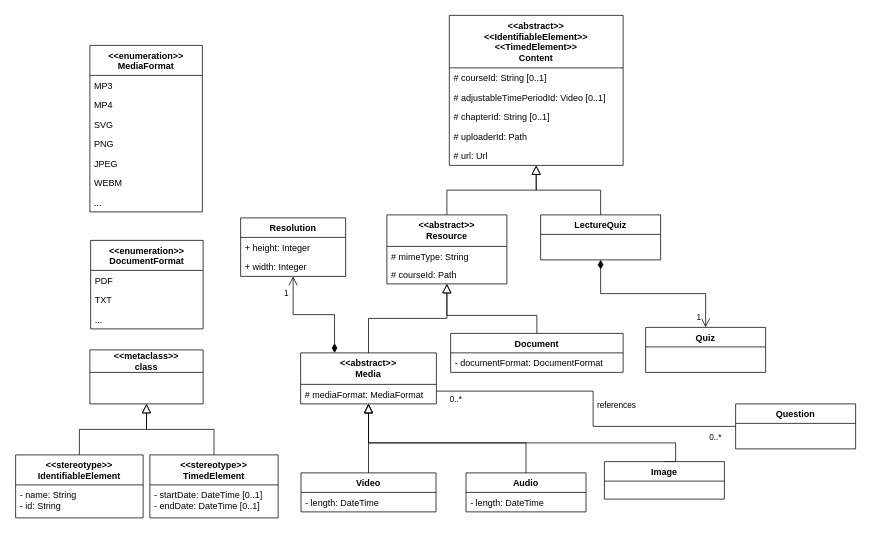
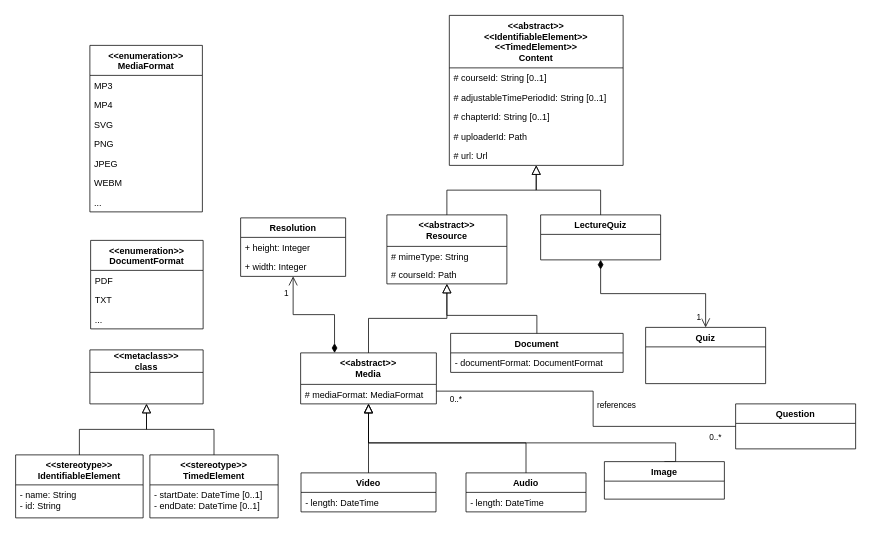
node "# adjustableTimePeriodId: Video [0..1]": label "# adjustableTimePeriodId: Video [0..1]" -> "# adjustableTimePeriodId: String [0..1]"
node "Quiz": size 120x45 -> 120x56
